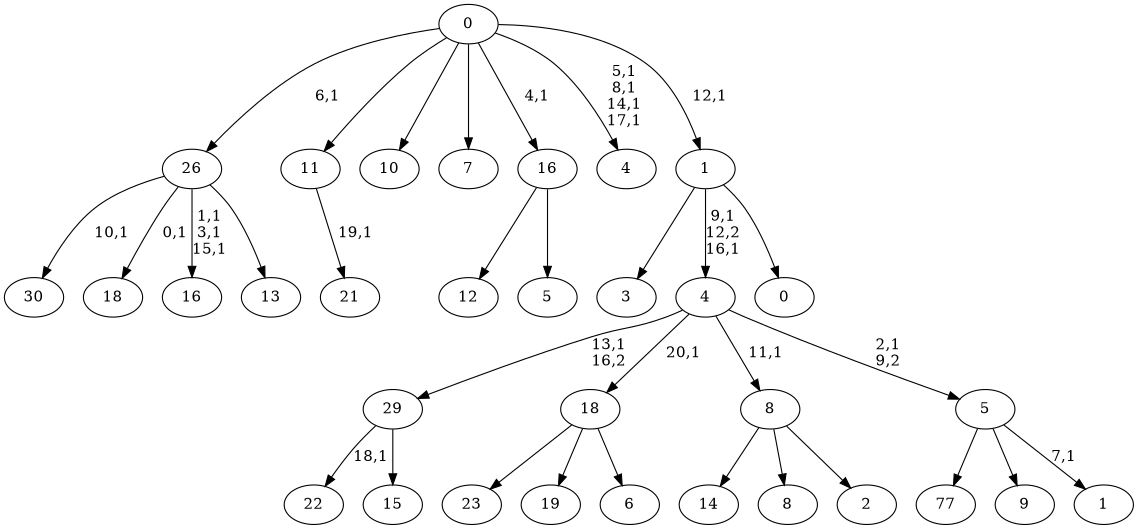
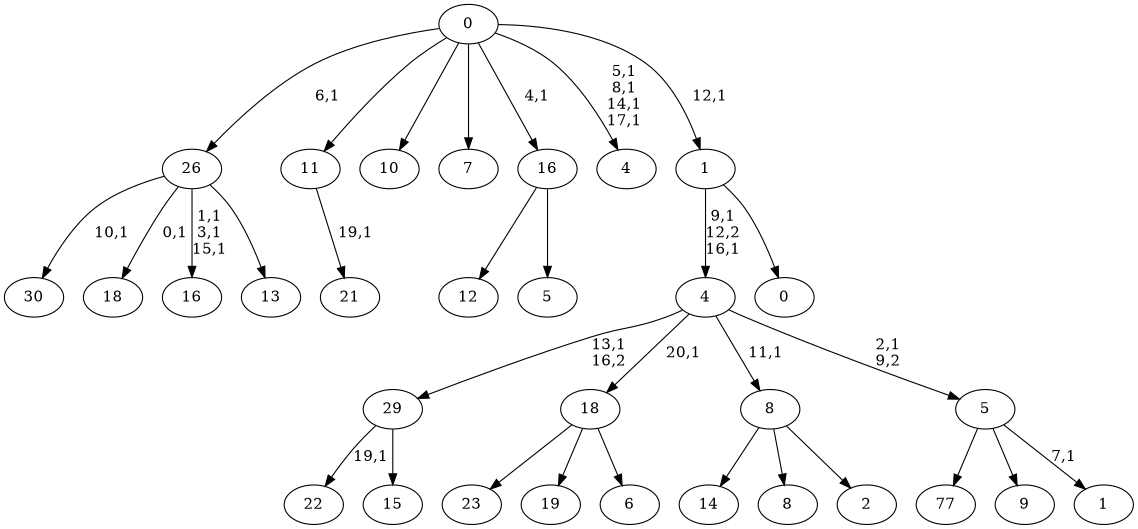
node "3": removed
edge "29" -> "22": label "18,1" -> "19,1"
